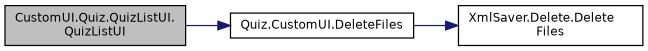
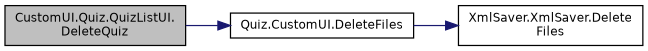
node "CustomUI.Quiz.QuizListUI. QuizListUI": label "CustomUI.Quiz.QuizListUI. QuizListUI" -> "CustomUI.Quiz.QuizListUI. DeleteQuiz"
node "XmlSaver.Delete.Delete Files": label "XmlSaver.Delete.Delete Files" -> "XmlSaver.XmlSaver.Delete Files"
